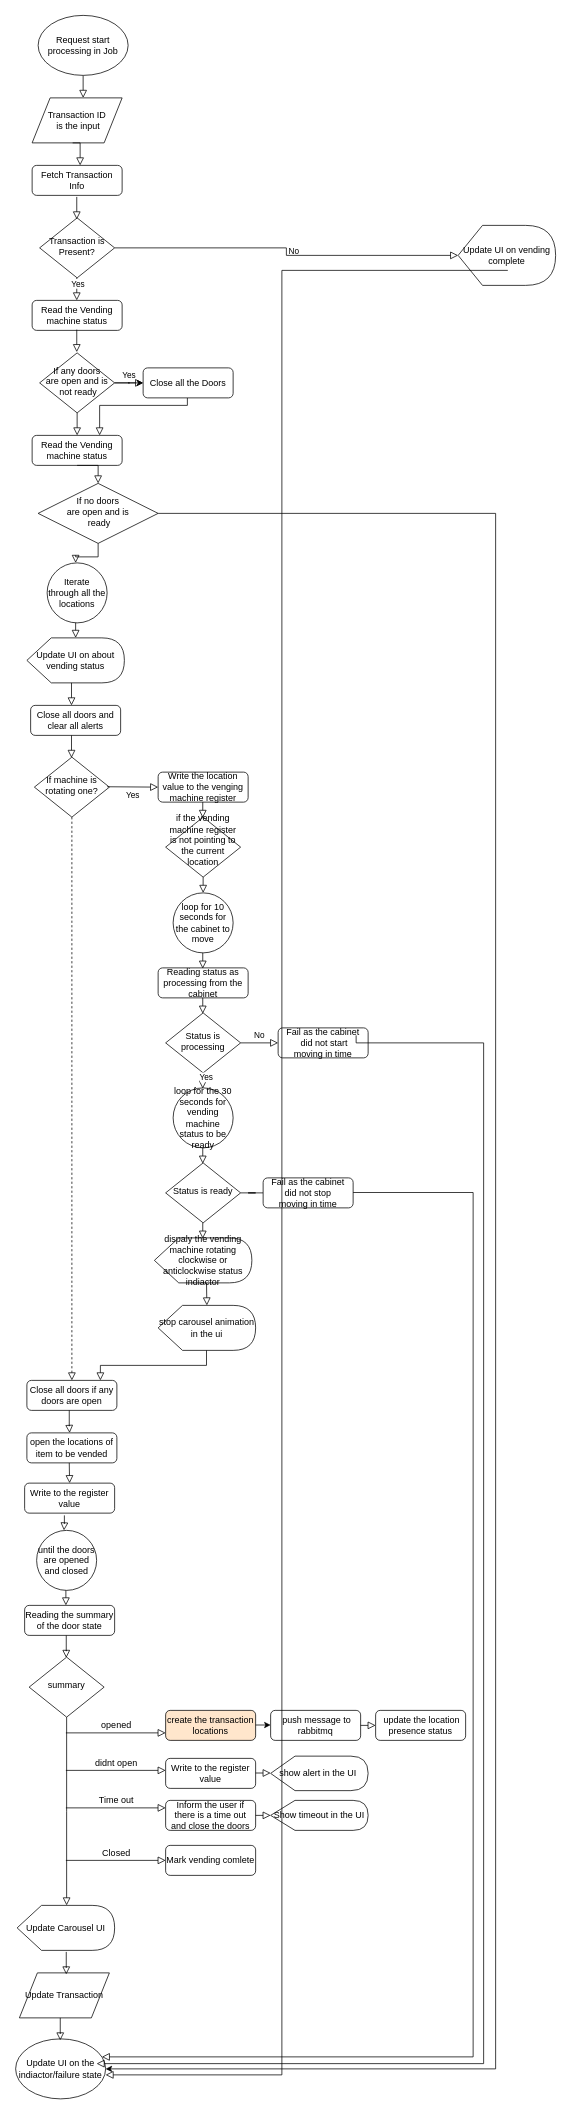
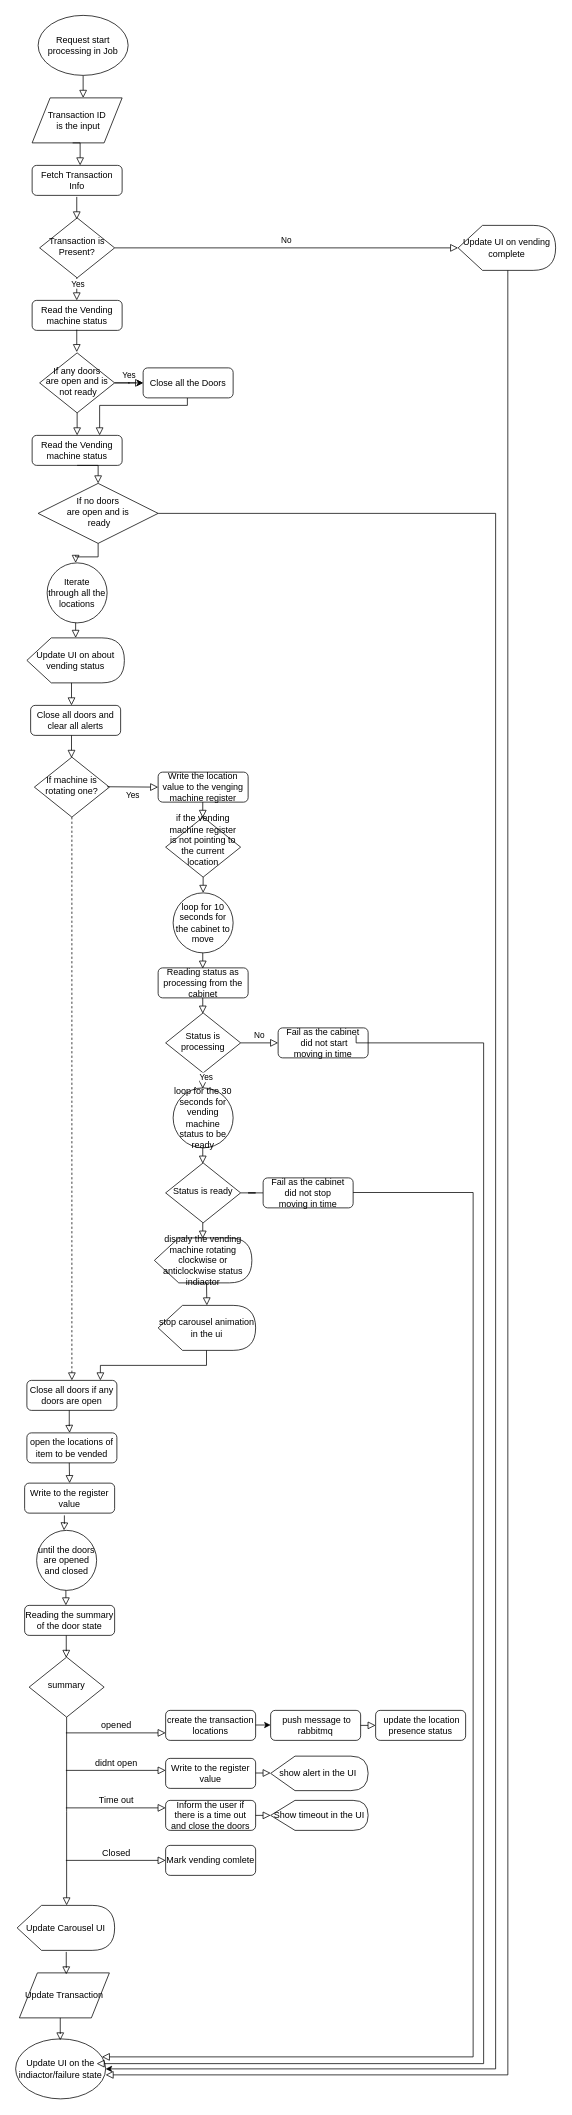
node "Update UI on vending complete": size 98x60 -> 98x45
node "create the transaction locations": fillcolor #ffe6cc -> #ffffff
